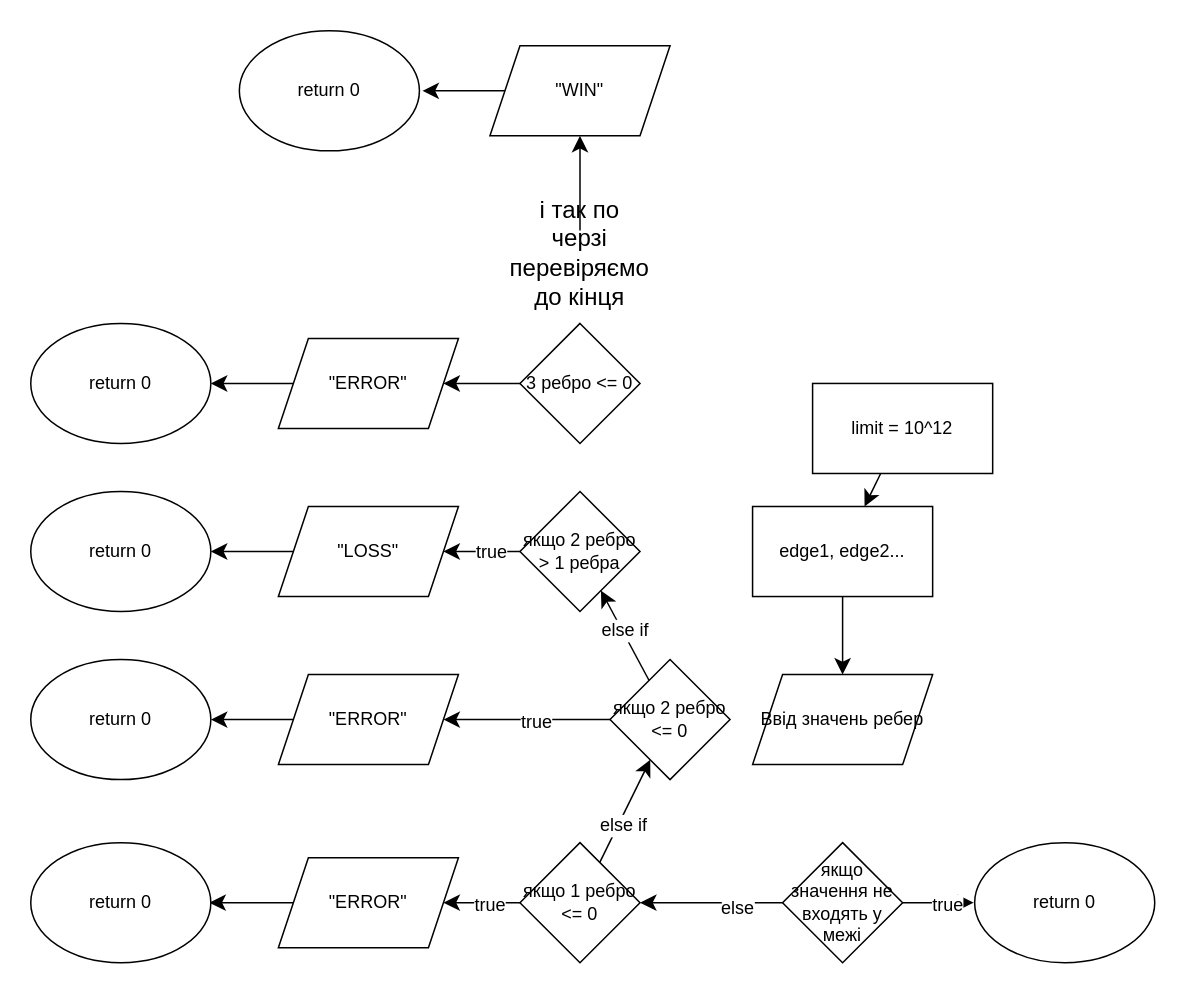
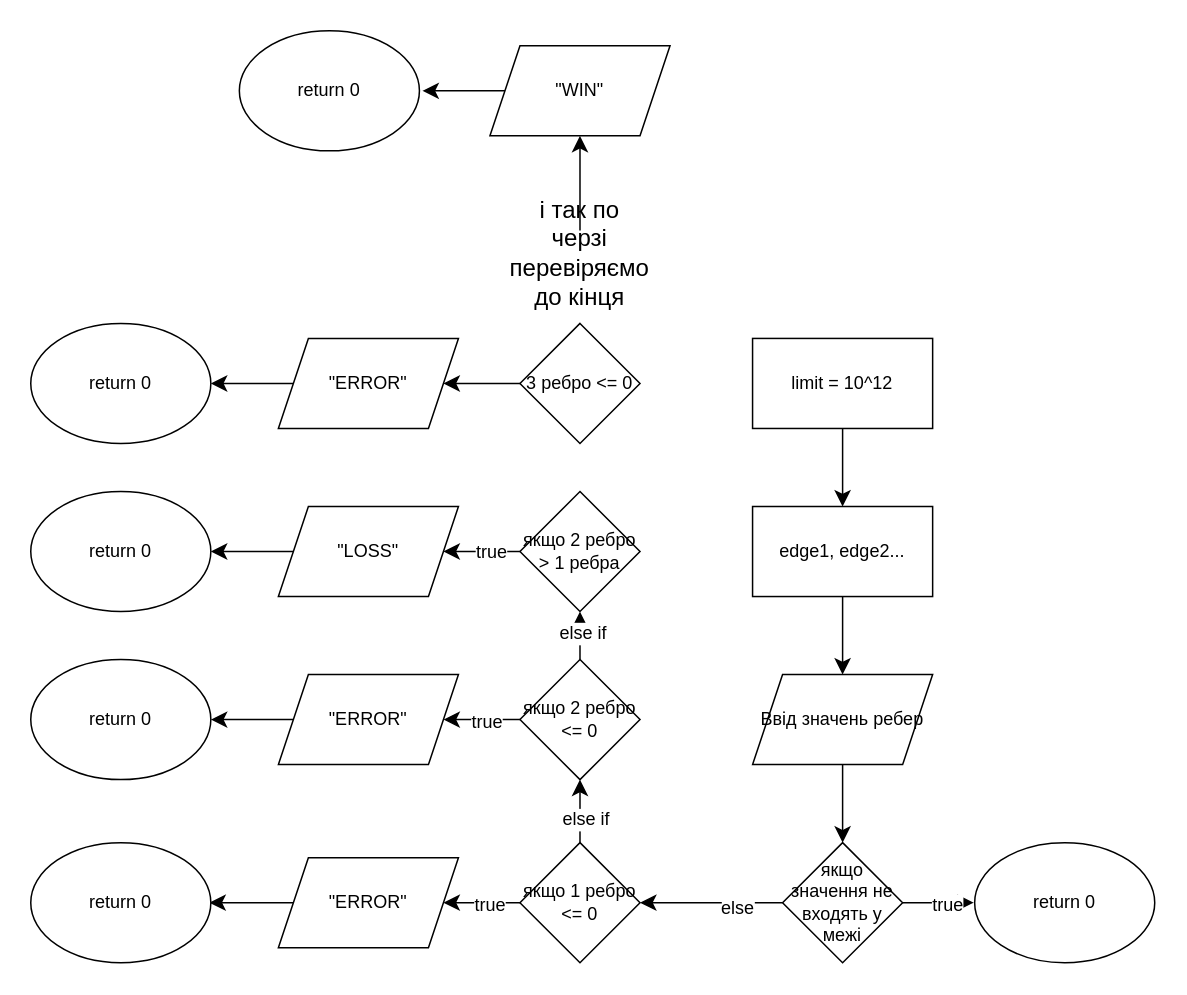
node "limit = 10^12": moved (902, 428) -> (842, 383)
node "якщо 2 ребро <= 0": moved (670, 719) -> (580, 719)
edge "Ввід значень ребер" -> "якщо значення не входять у межі": added
